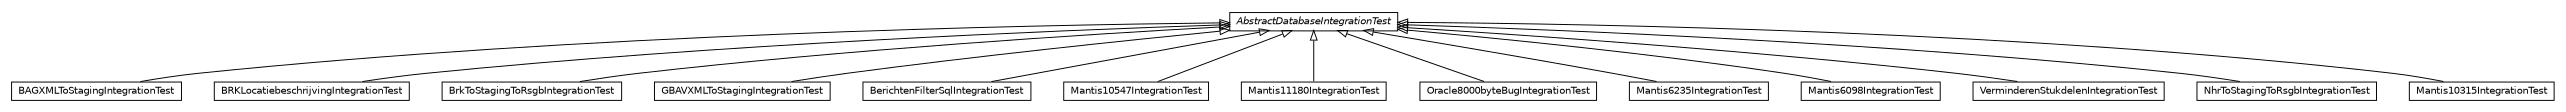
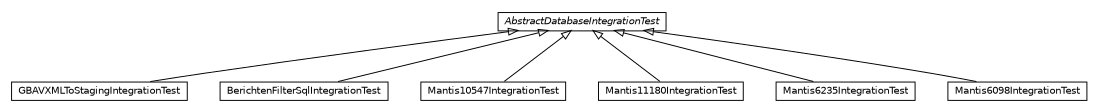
node "BAGXMLToStagingIntegrationTest": removed
node "BRKLocatiebeschrijvingIntegrationTest": removed
node "BrkToStagingToRsgbIntegrationTest": removed
node "Oracle8000byteBugIntegrationTest": removed
node "VerminderenStukdelenIntegrationTest": removed
node "NhrToStagingToRsgbIntegrationTest": removed
node "Mantis10315IntegrationTest": removed
